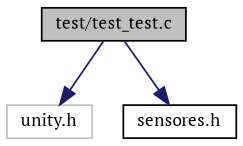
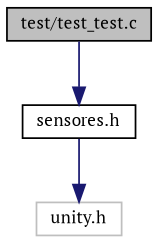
edge "test/test_test.c" -> "unity.h": now "sensores.h" -> "unity.h"
